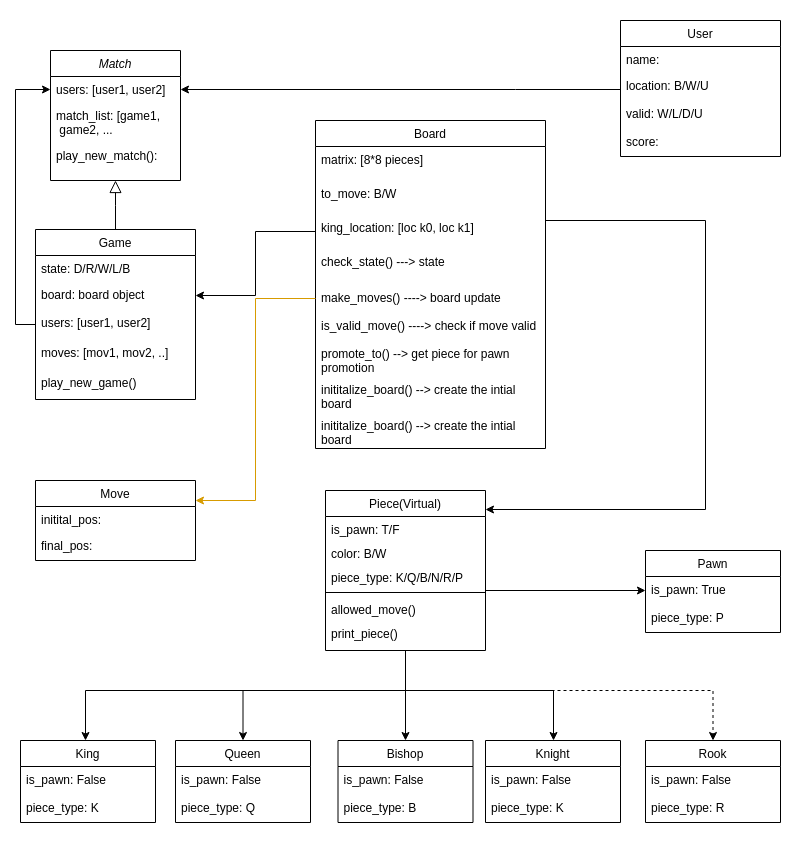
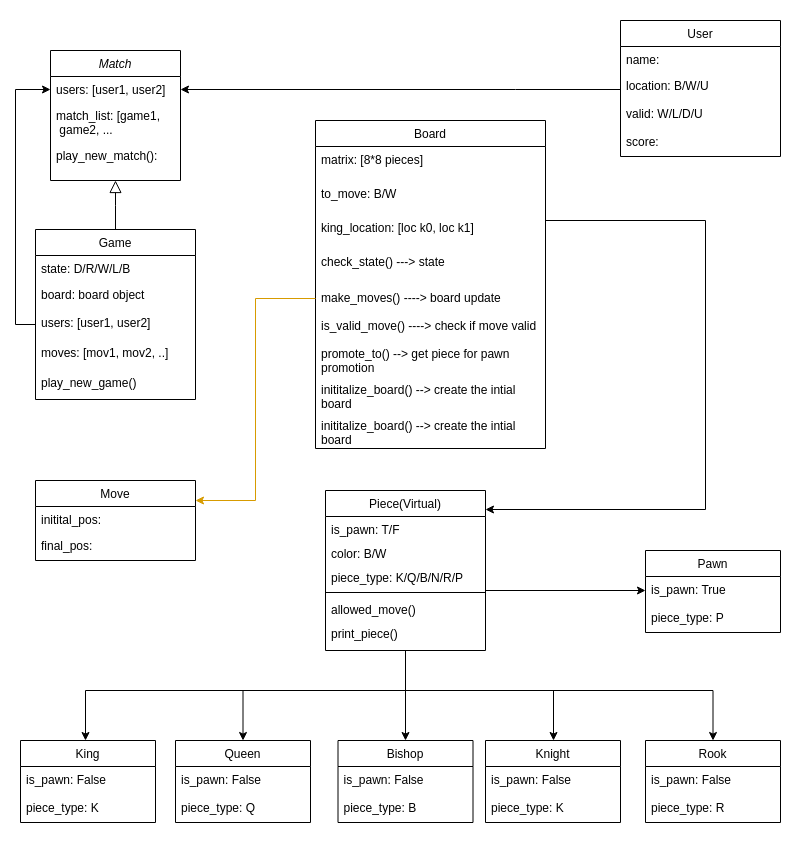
edge "king_location: [loc k0, loc k1]" -> "board: board object": removed
edge "Piece(Virtual)" -> "Rook": style dashed -> solid
